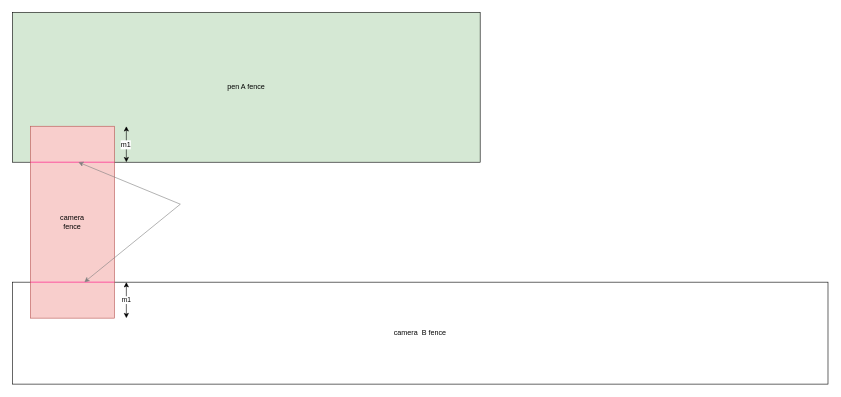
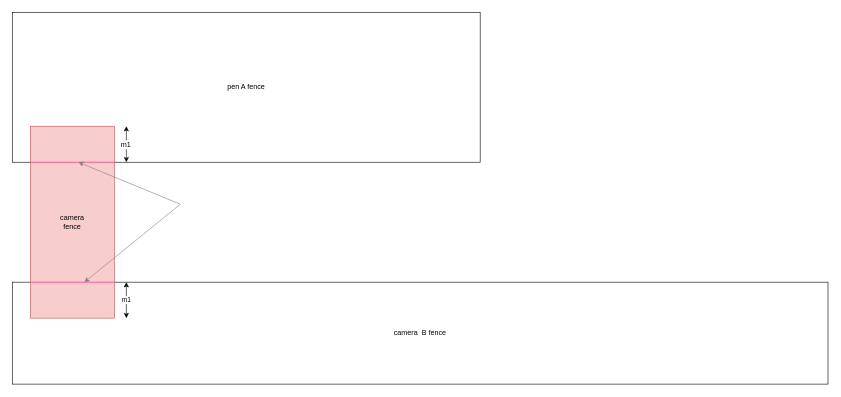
node "pen A fence": fillcolor #d5e8d4 -> #ffffff
